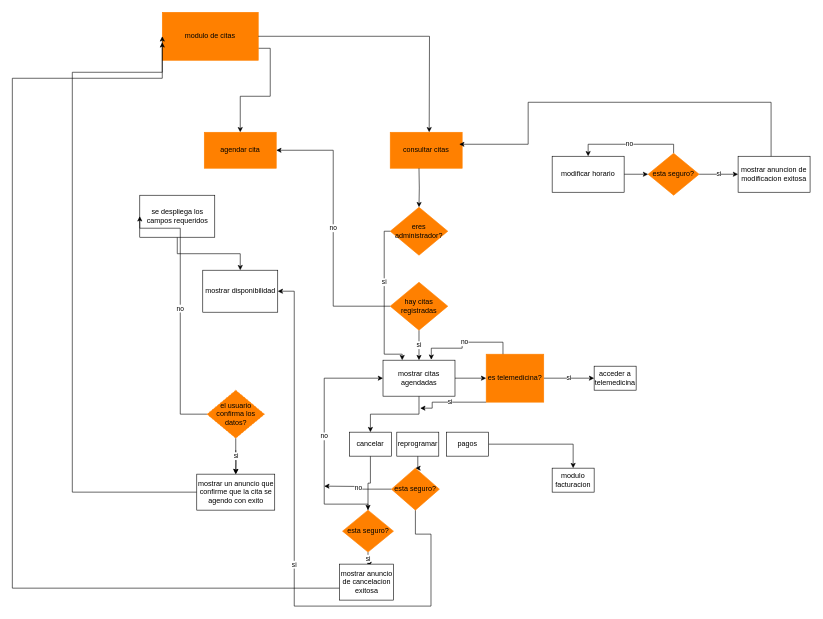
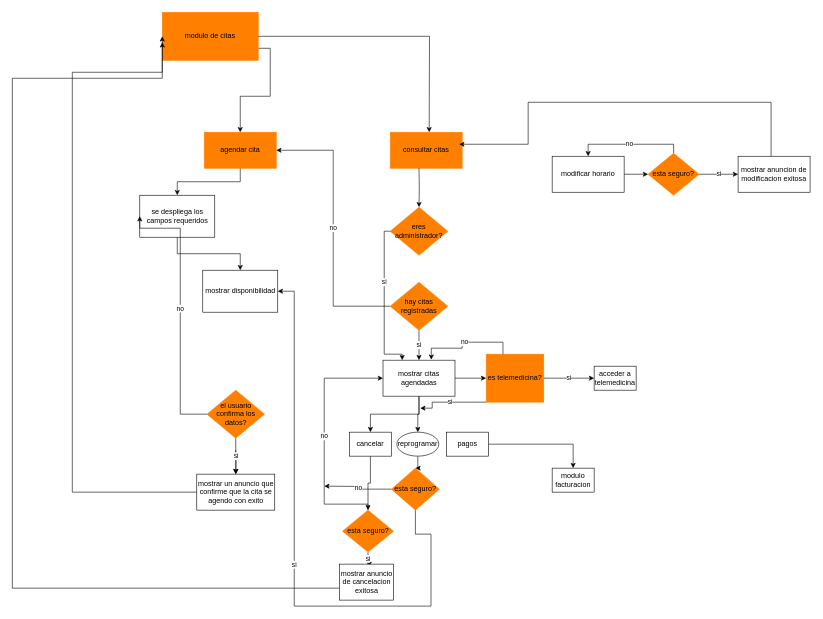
edge "agendar cita" -> "se despliega los campos requeridos": added
node "el usuario confirma los datos?": style dashed -> solid
edge "mostrar citas agendadas" -> "reprogramar": added
node "reprogramar": shape rectangle -> ellipse
